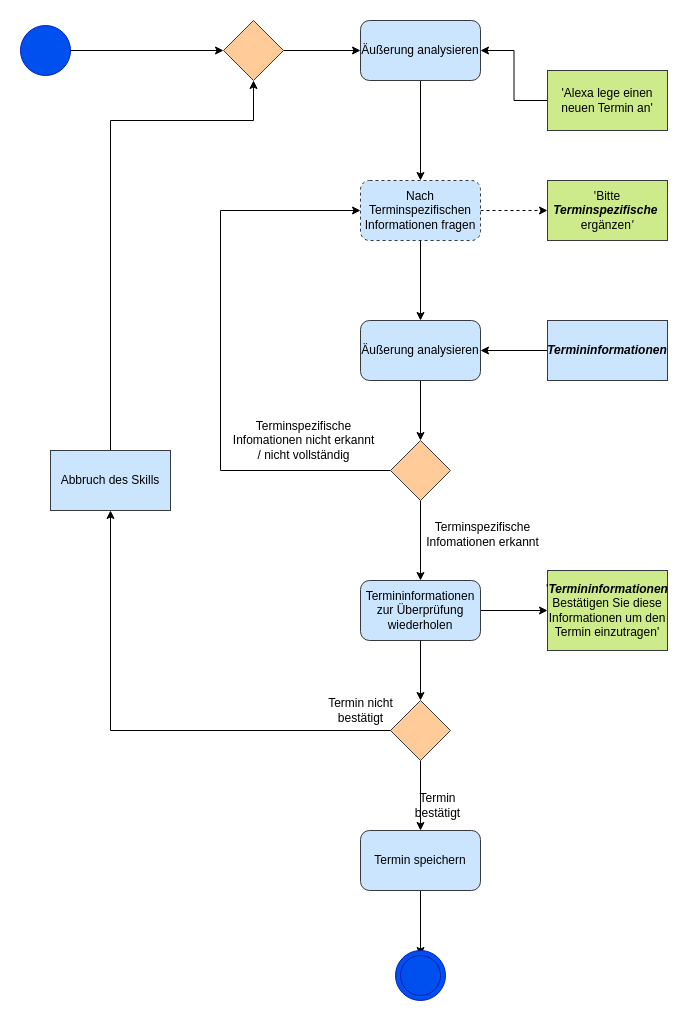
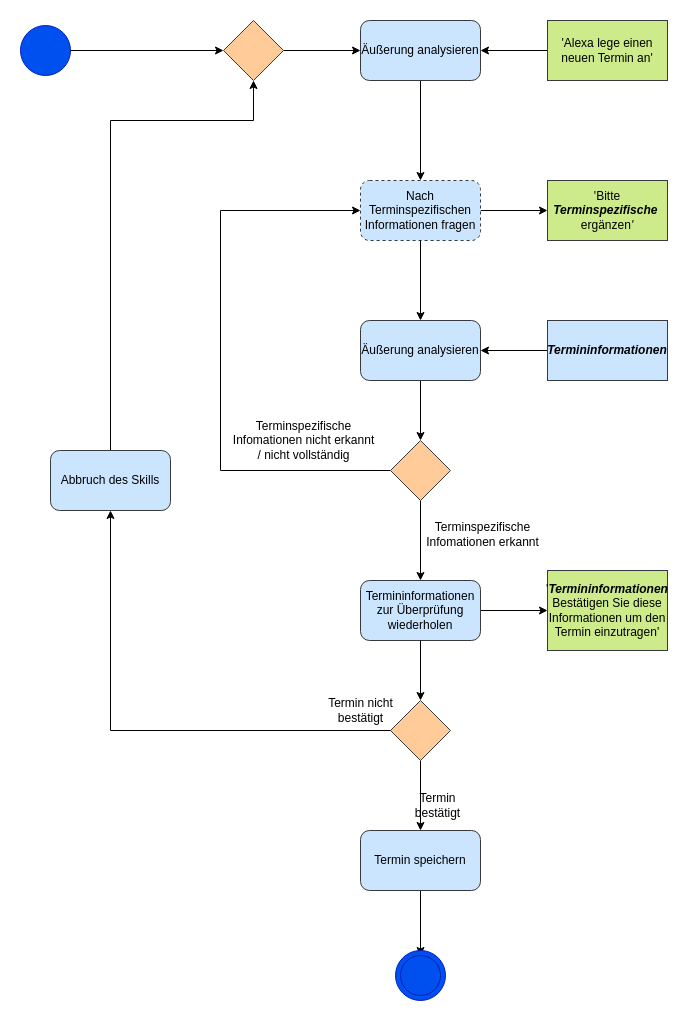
node "'Alexa lege einen neuen Termin an'": moved (608, 101) -> (608, 51)
edge "Nach Terminspezifischen Informationen fragen" -> "'Bitte Terminspezifische ergänzen'": style dashed -> solid
node "Abbruch des Skills": shape rectangle -> rounded rectangle
